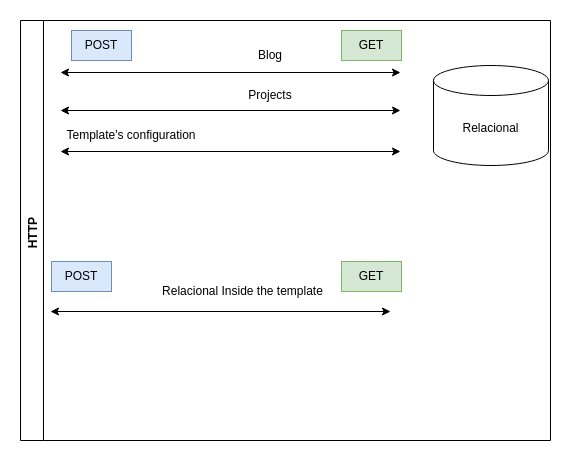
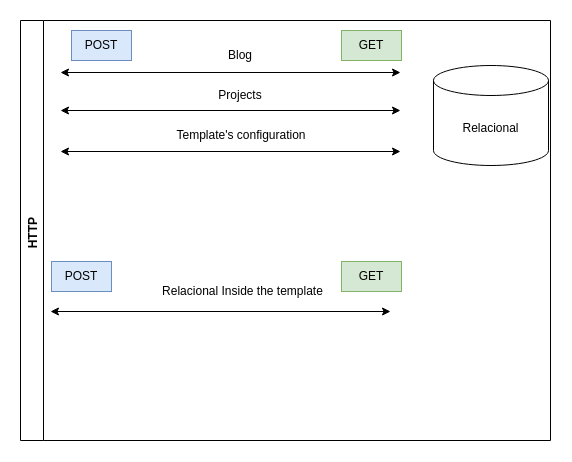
node "Blog": moved (271, 56) -> (241, 56)
node "Projects": moved (271, 96) -> (241, 96)
node "Template's configuration": moved (132, 136) -> (242, 136)
